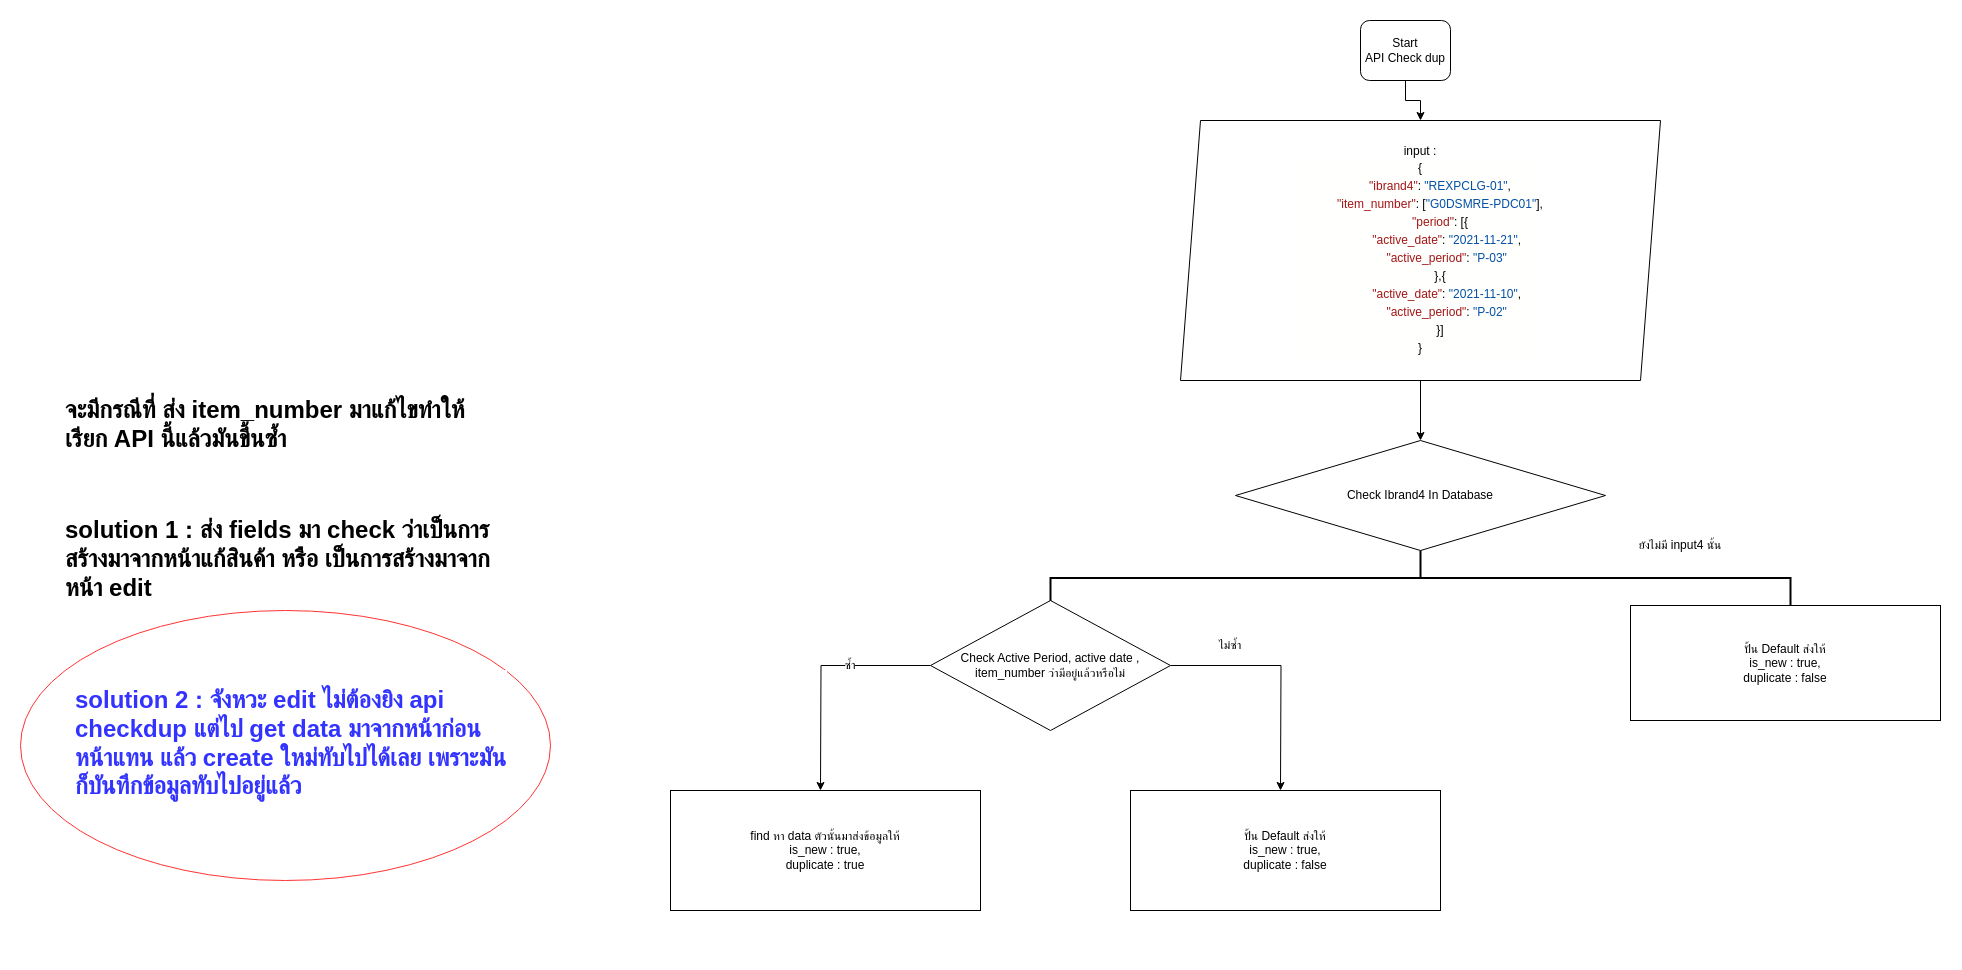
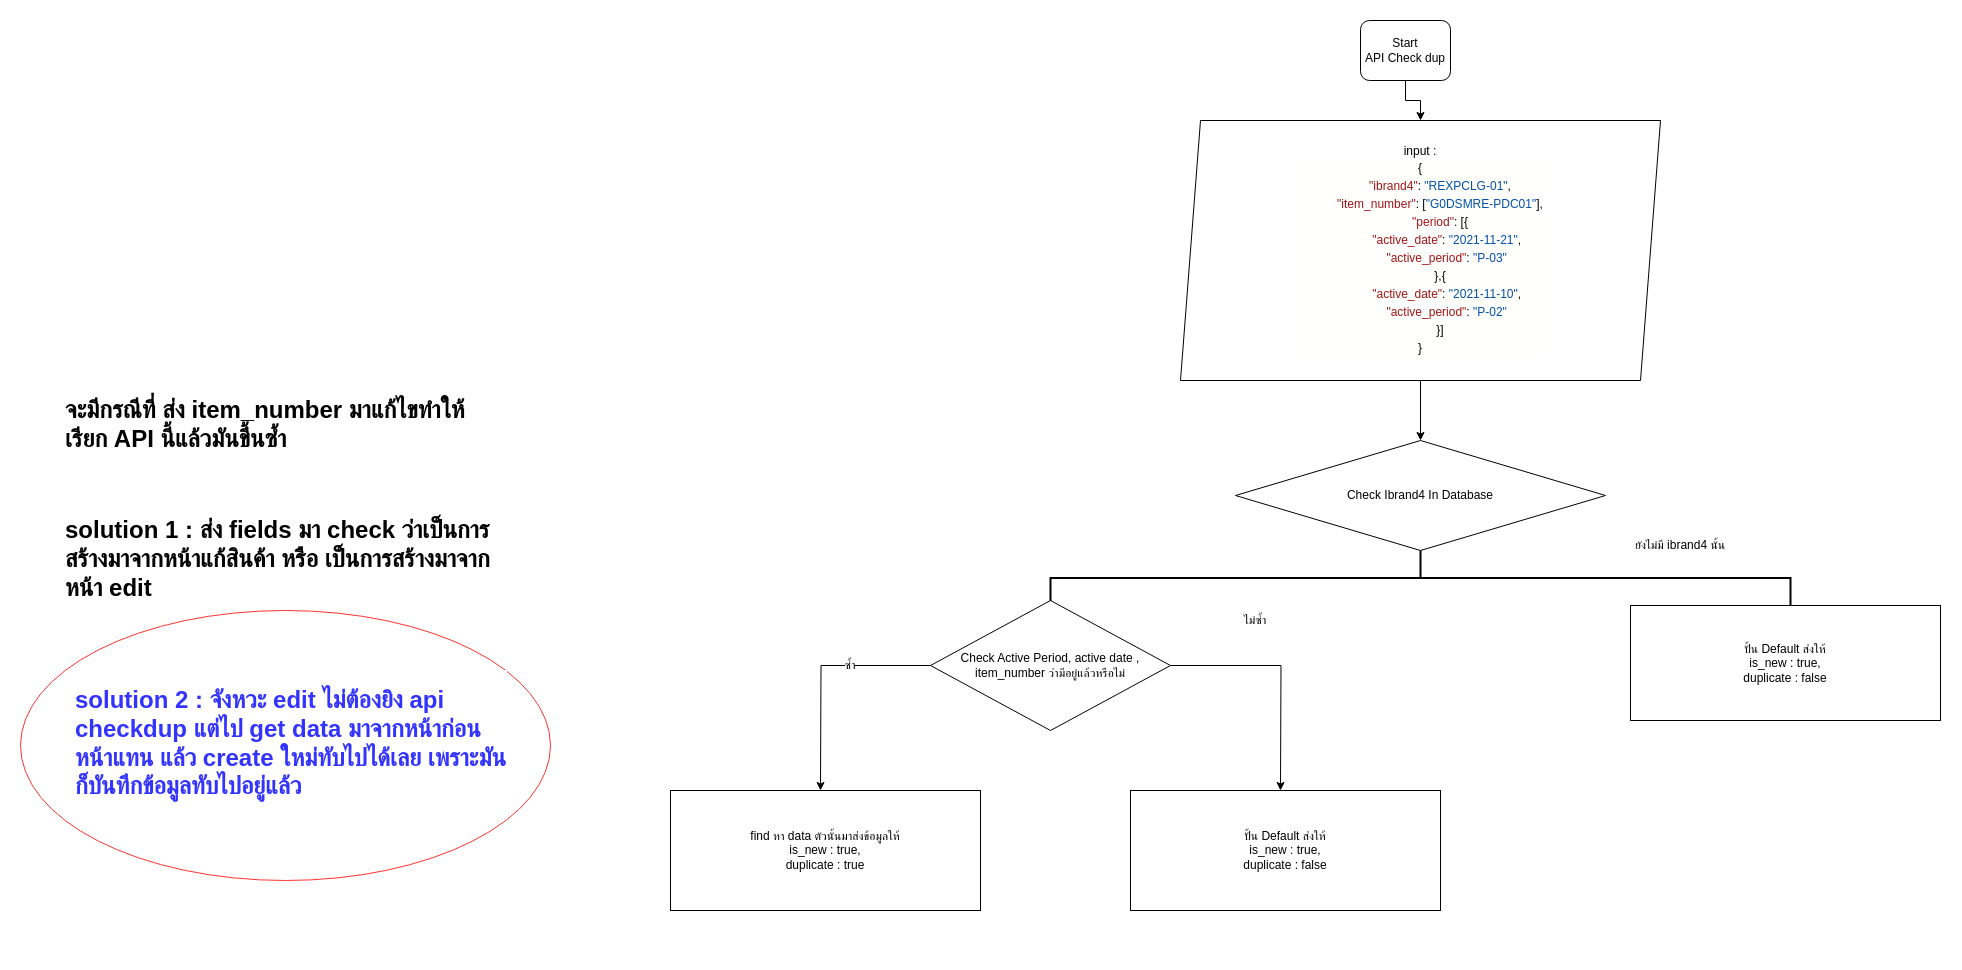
node "ยังไม่มี input4 นั้น": label "ยังไม่มี input4 นั้น" -> "ยังไม่มี ibrand4 นั้น"
node "ไม่ซ้ำ": moved (1231, 646) -> (1256, 621)
